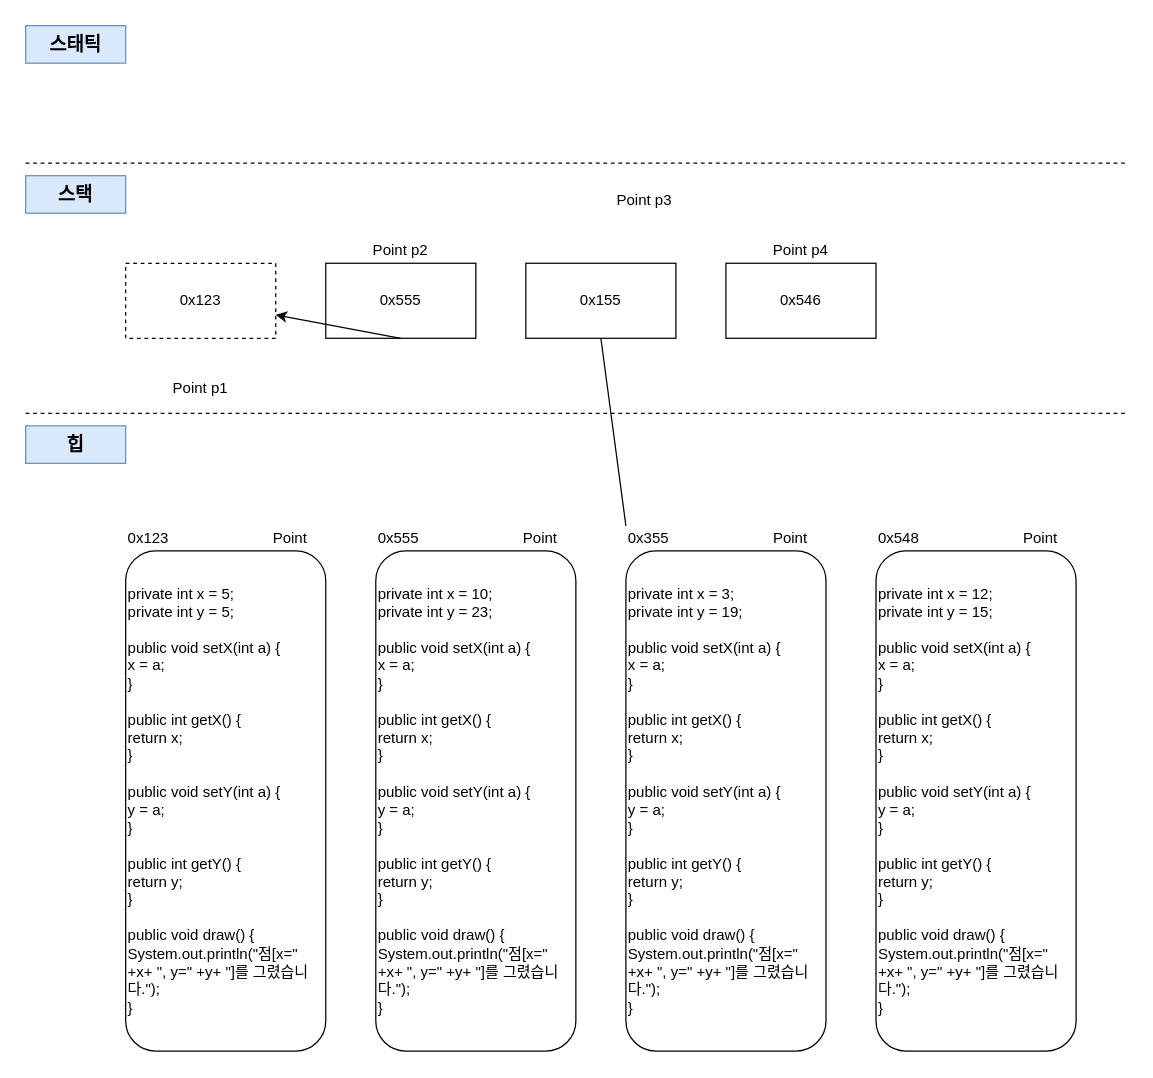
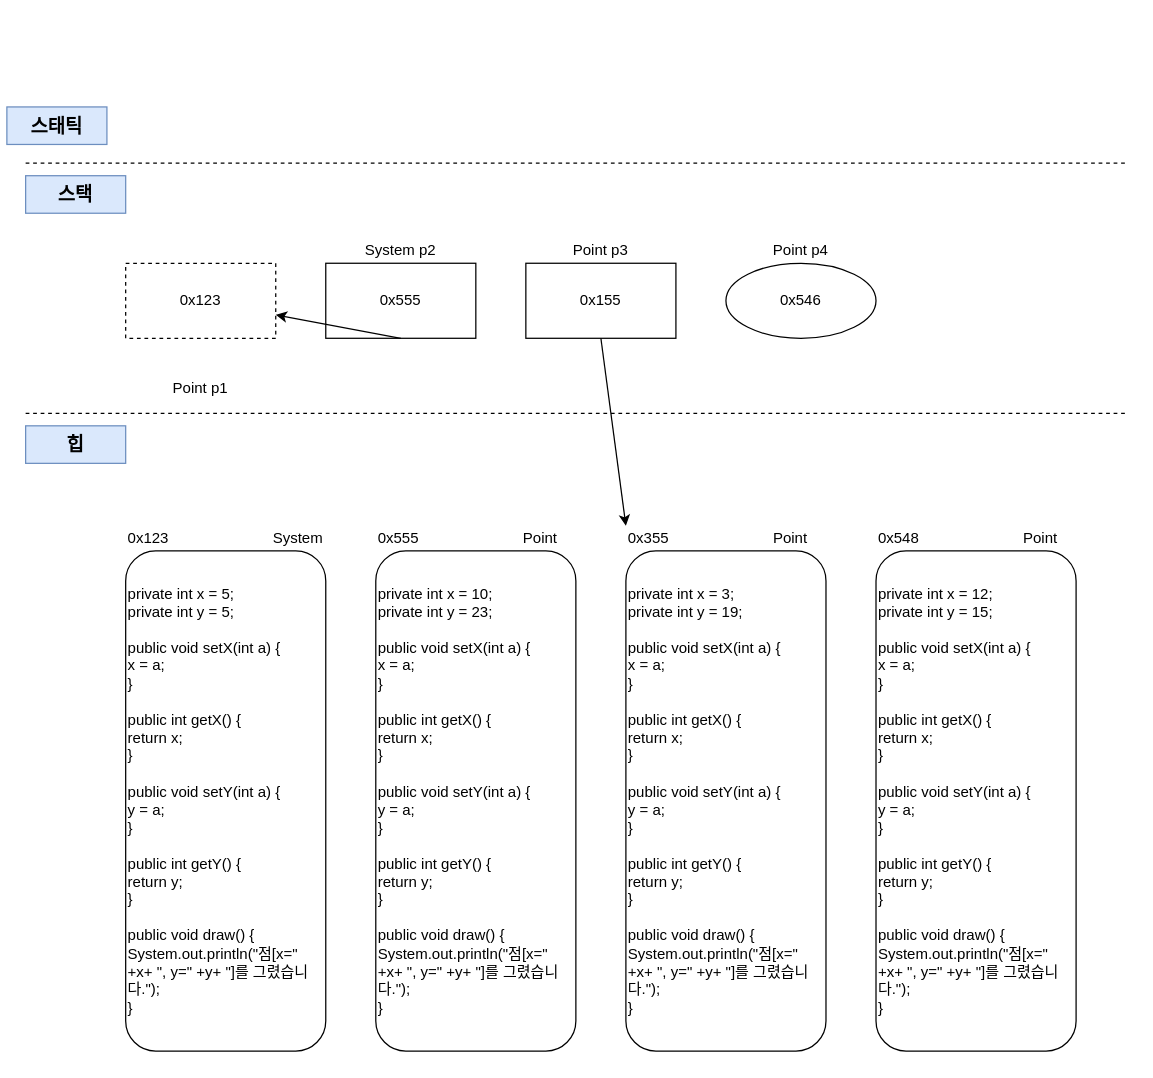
node "스태틱": moved (76, 44) -> (57, 126)
node "Point p3": moved (644, 201) -> (601, 251)
node "Point p2": label "Point p2" -> "System p2"
node "0x546": shape rectangle -> ellipse
edge "0x155" -- "0x355 Point": arrowhead none -> classic
node "0x123 Point": label "0x123 Point" -> "0x123 System"
